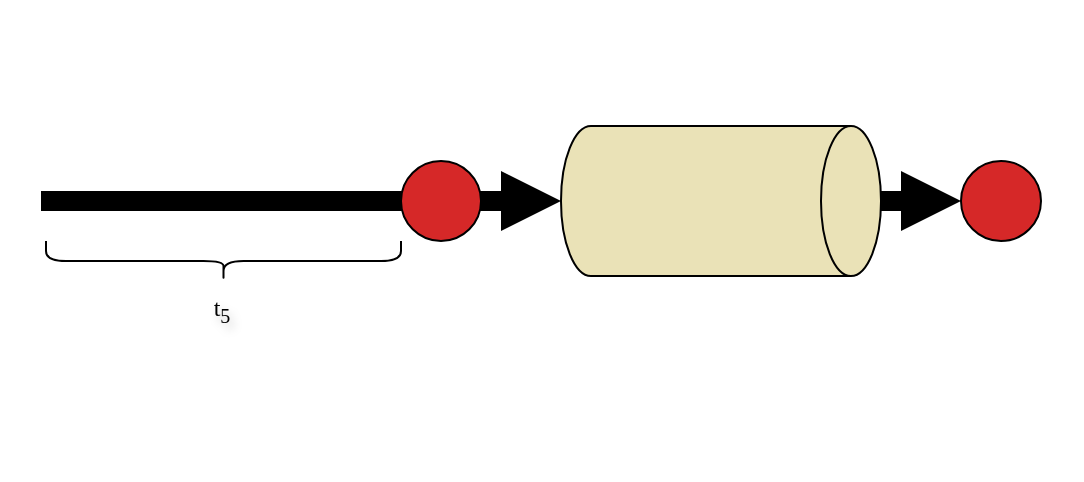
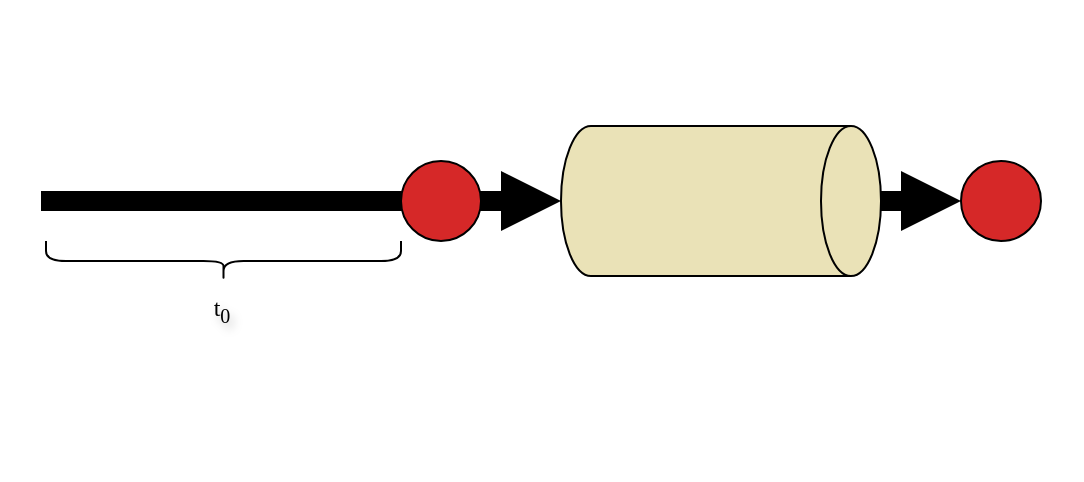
node "t5": label "t5" -> "t0"
